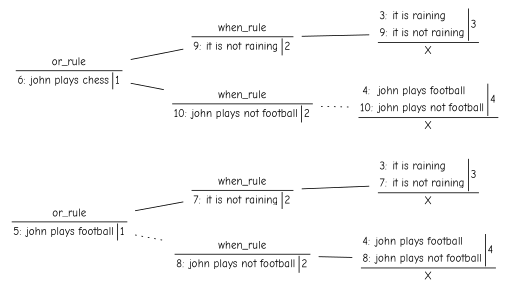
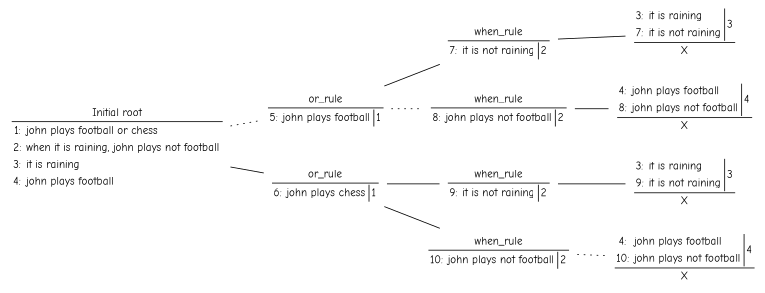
node "Initial root": added
